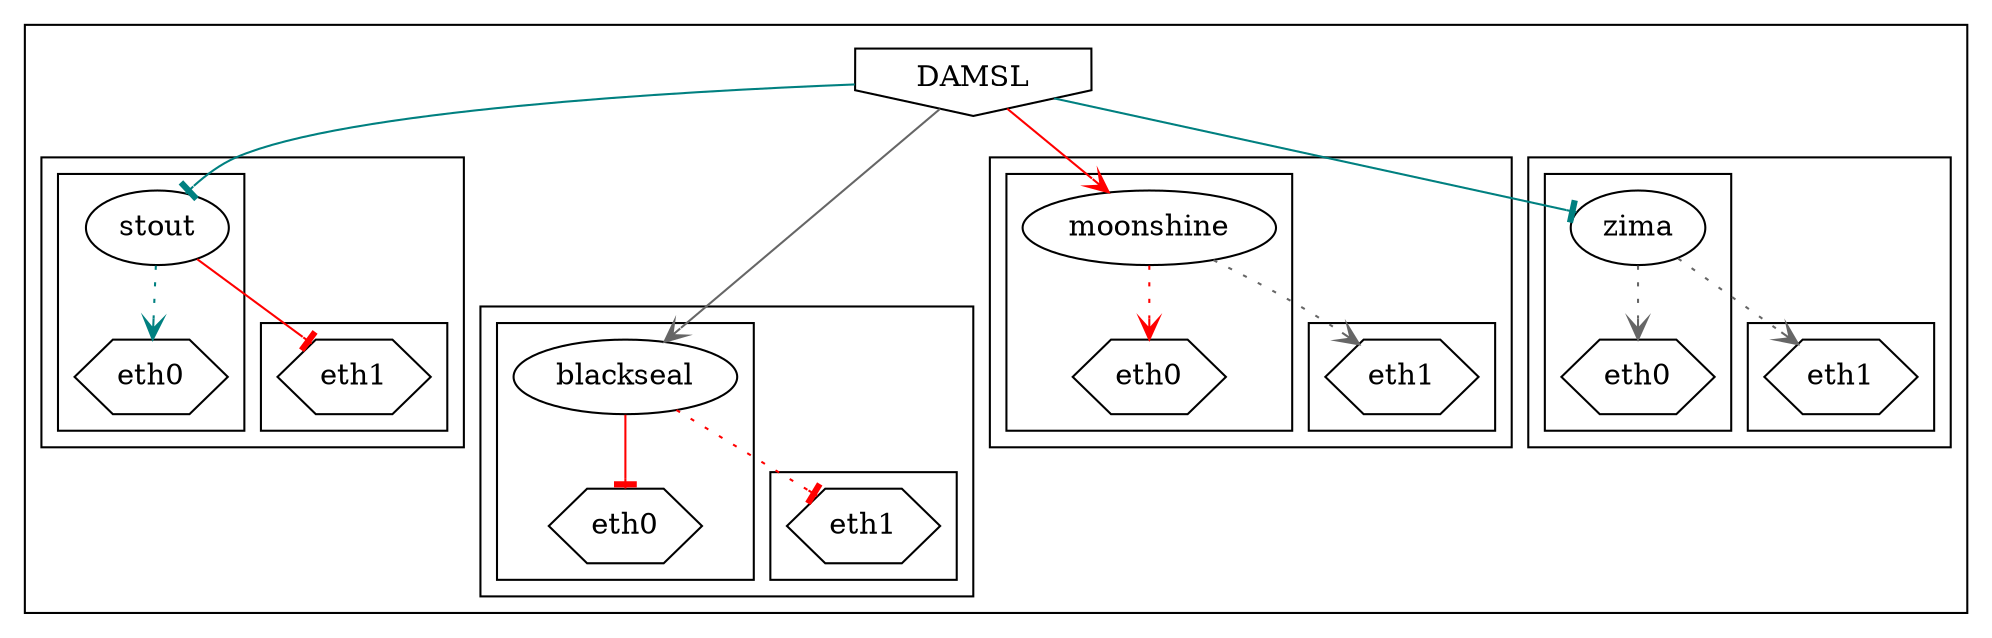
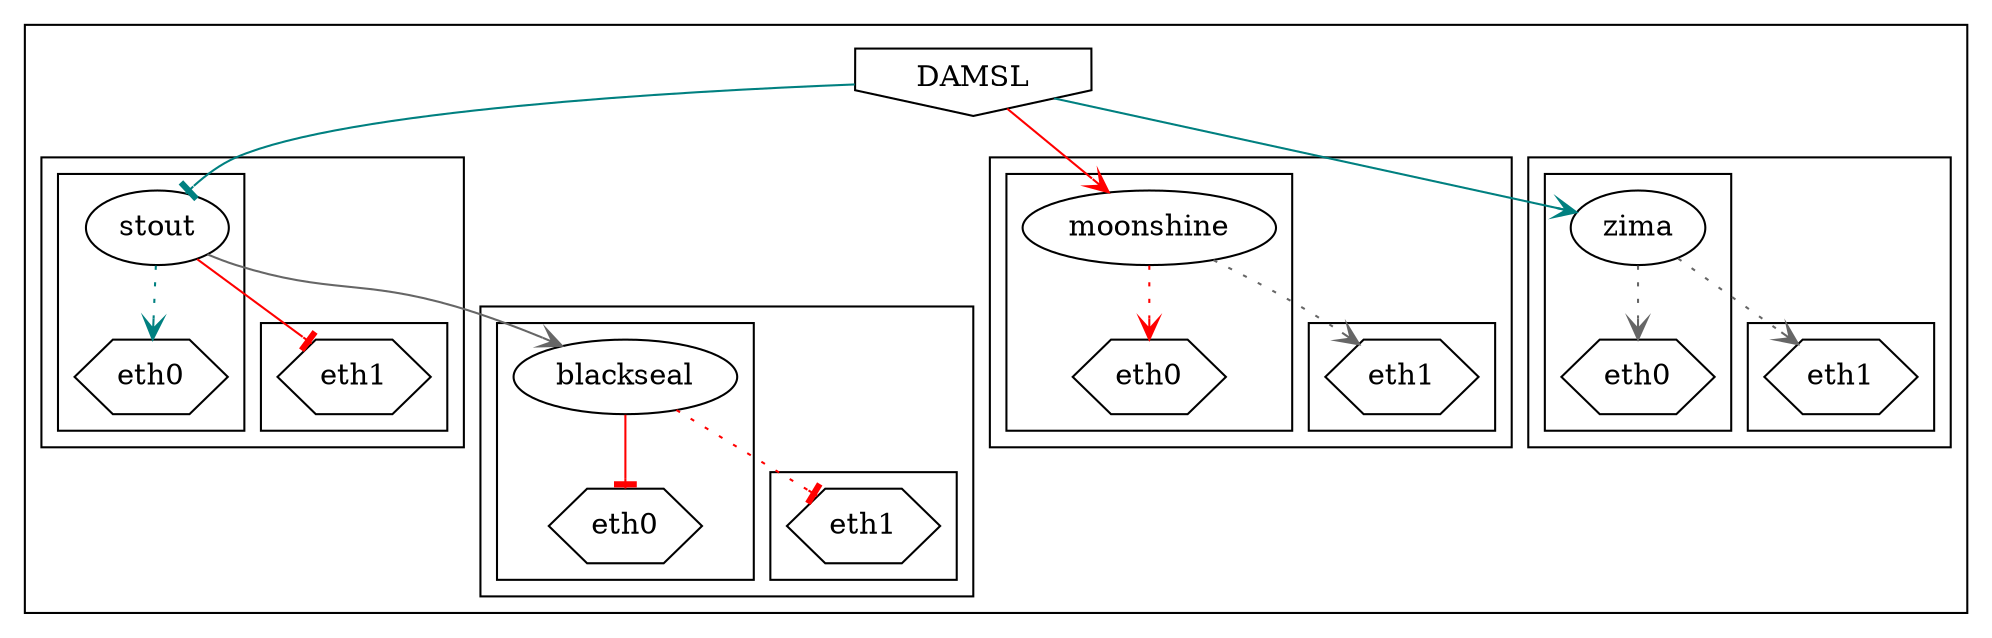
edge "DAMSL" -> "zima": arrowhead tee -> vee
edge "DAMSL" -> "blackseal": now "stout" -> "blackseal"
